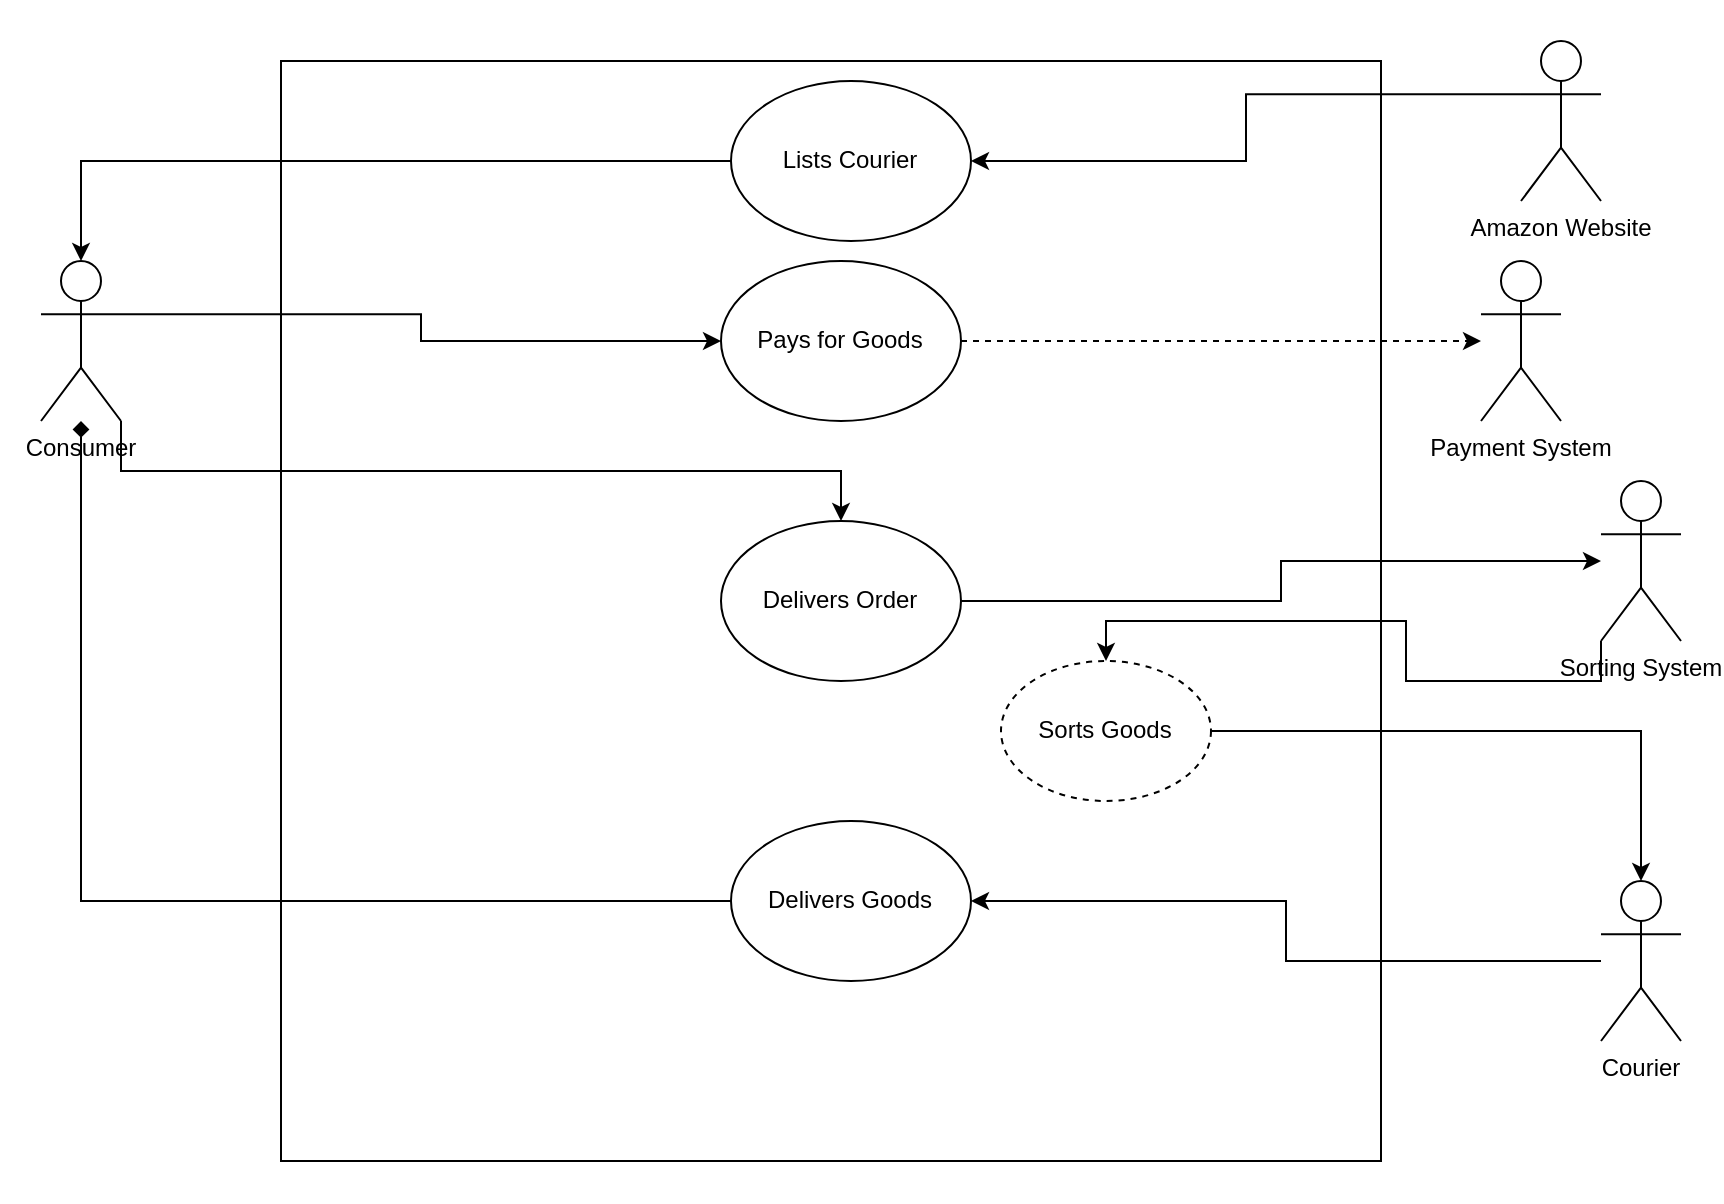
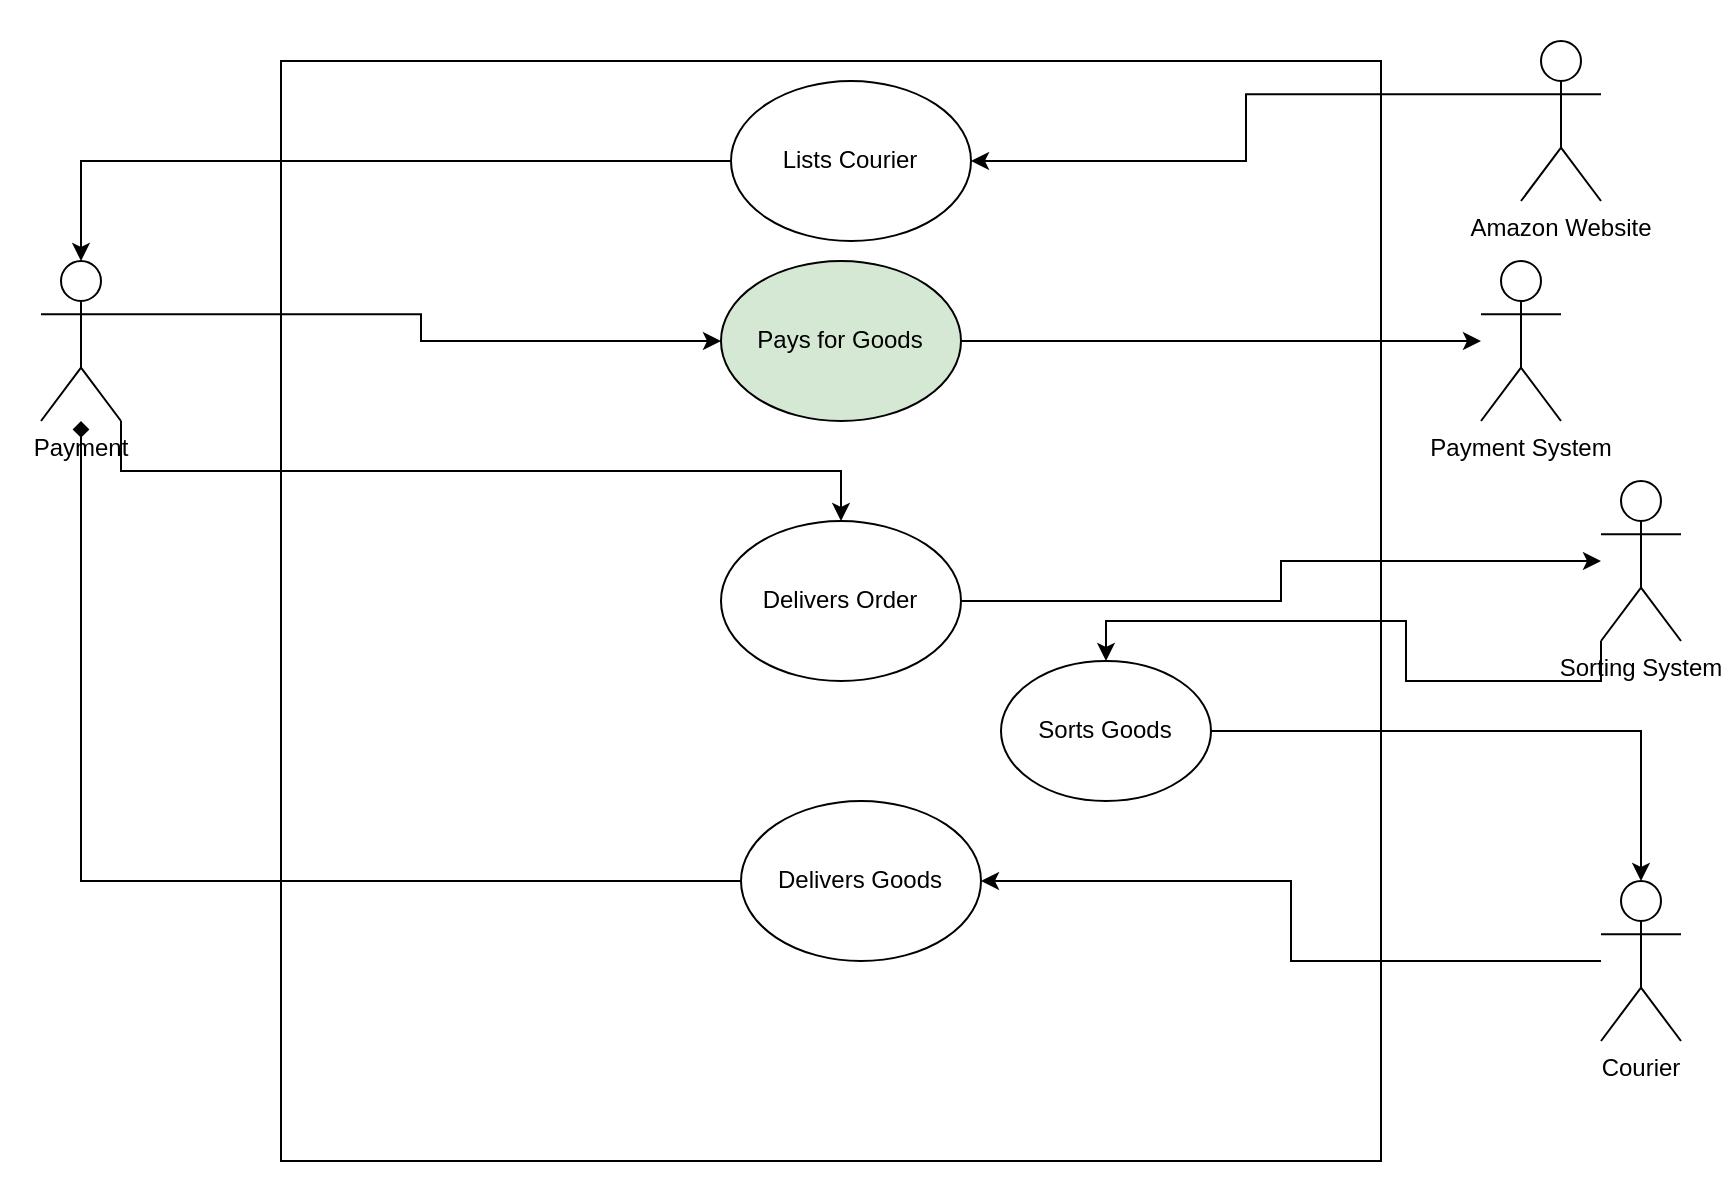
node "Pays for Goods": fillcolor #ffffff -> #d5e8d4
edge "Pays for Goods" -> "Payment System": style dashed -> solid
node "Consumer": label "Consumer" -> "Payment"
node "Sorts Goods": style dashed -> solid
node "Delivers Goods": moved (851, 901) -> (861, 881)
